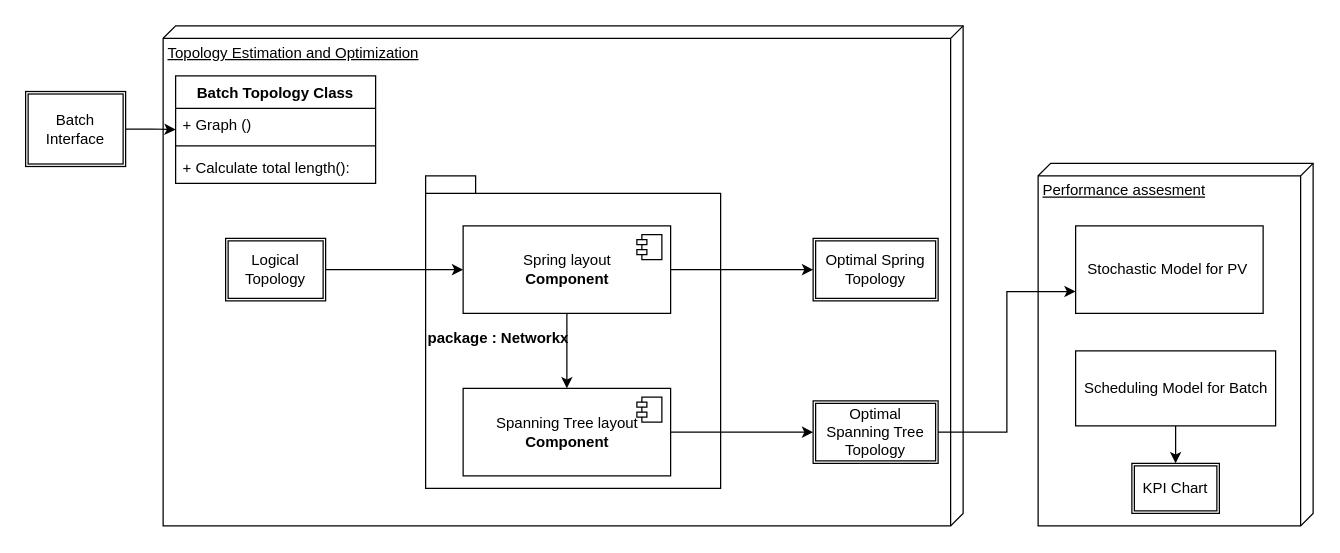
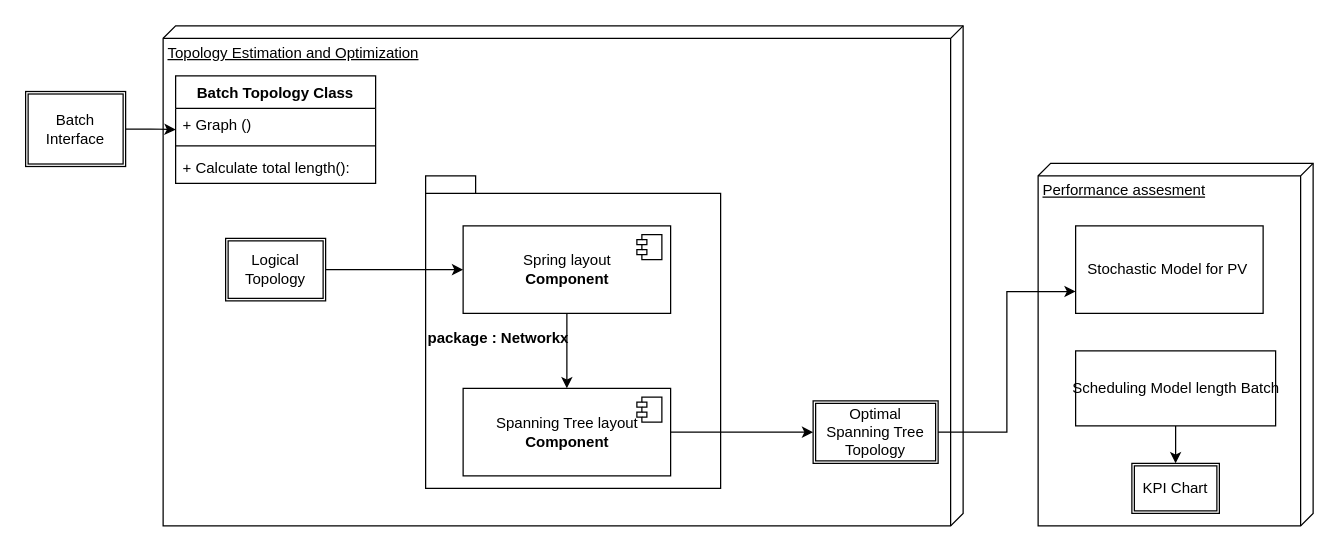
edge "Spring layout Component" -> "Optimal Spring Topology": removed
node "Optimal Spring Topology": removed
node "Scheduling Model for Batch": label "Scheduling Model for Batch" -> "Scheduling Model length Batch"
